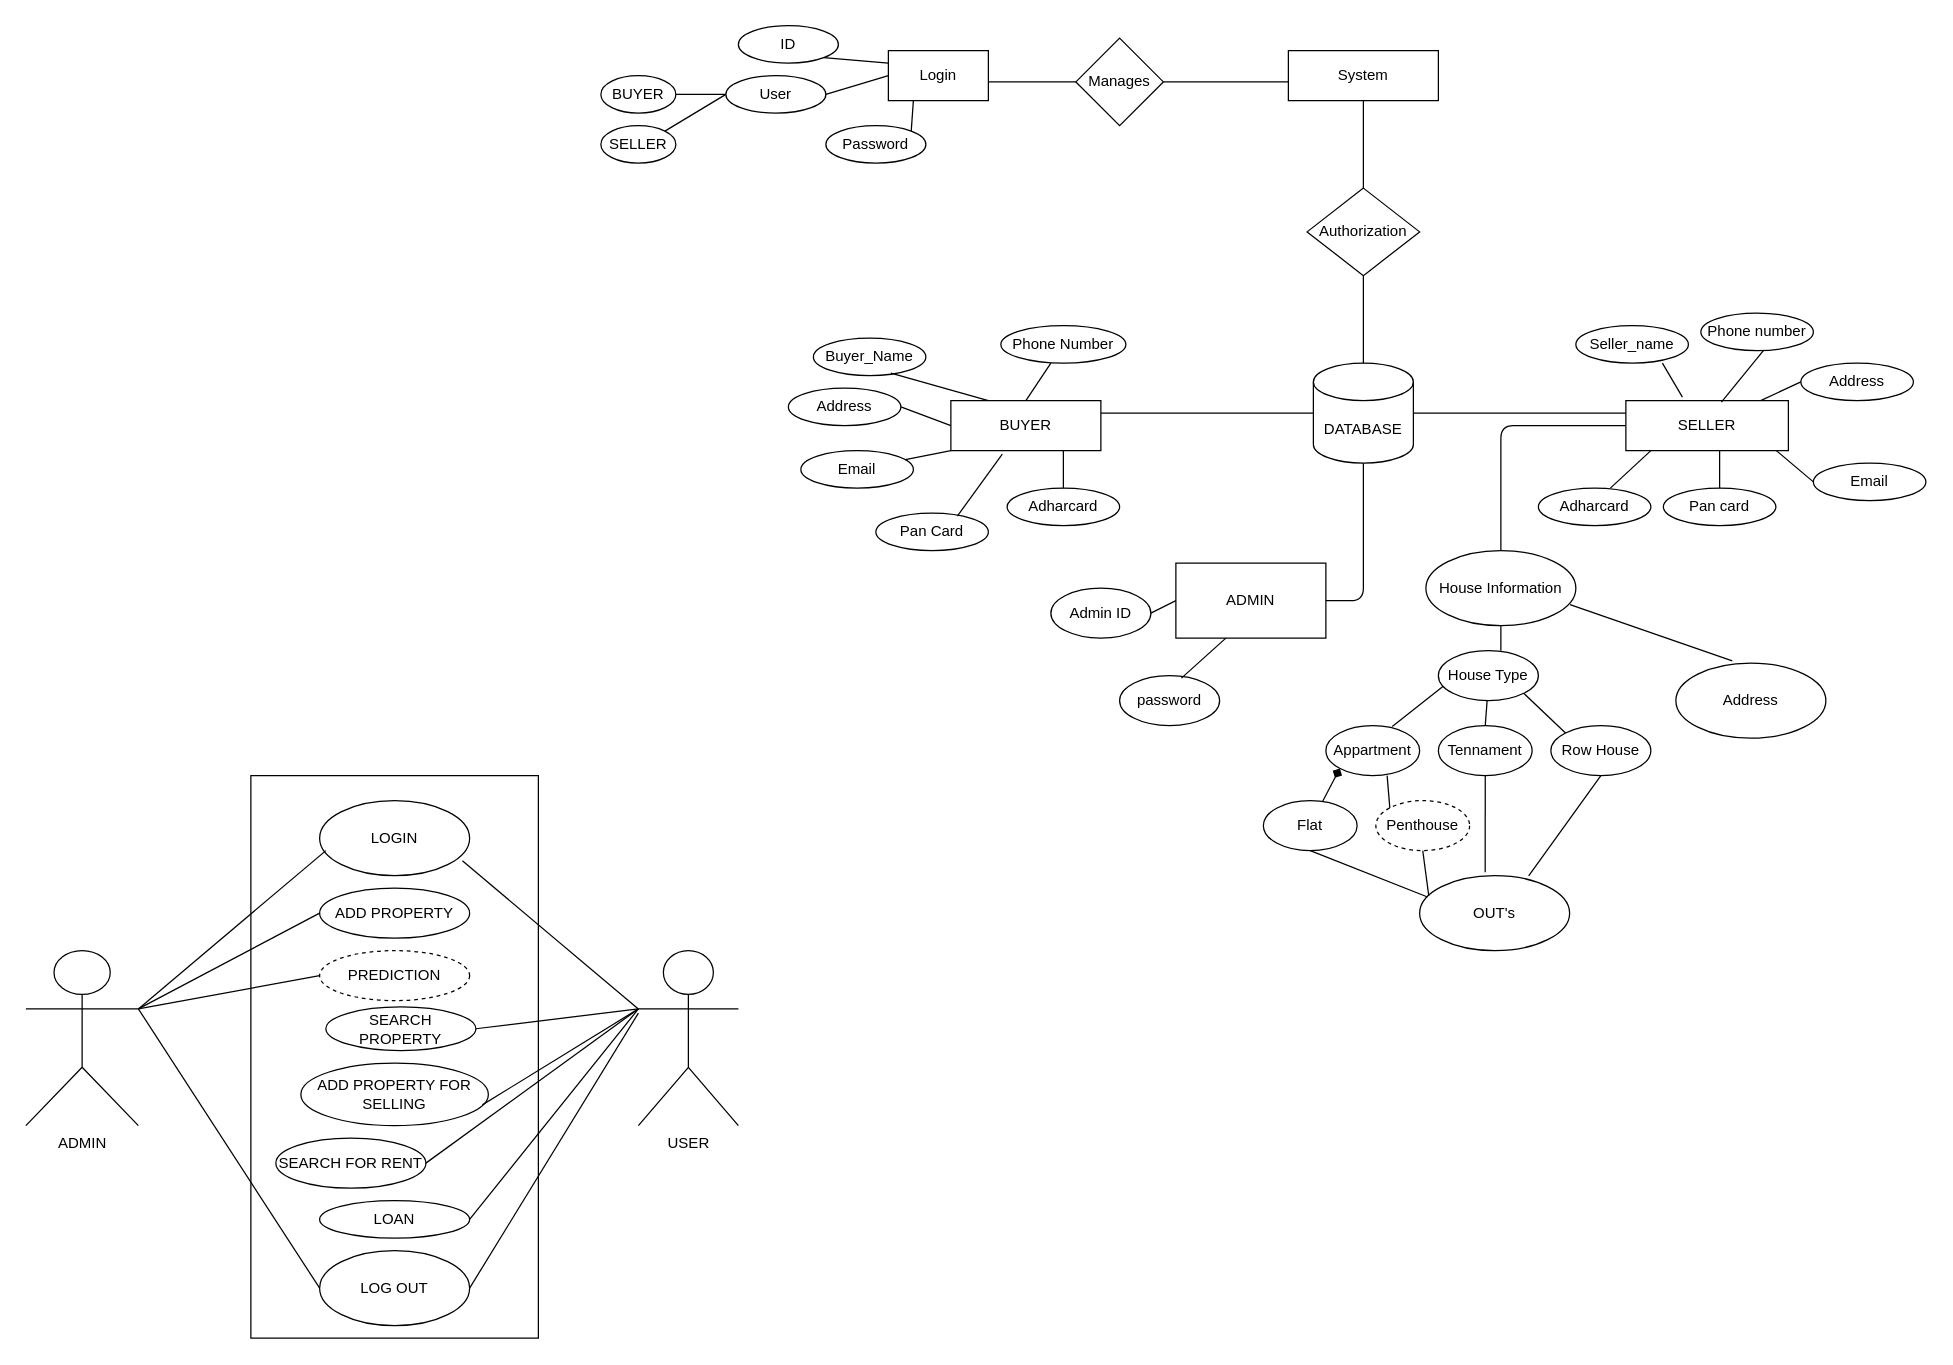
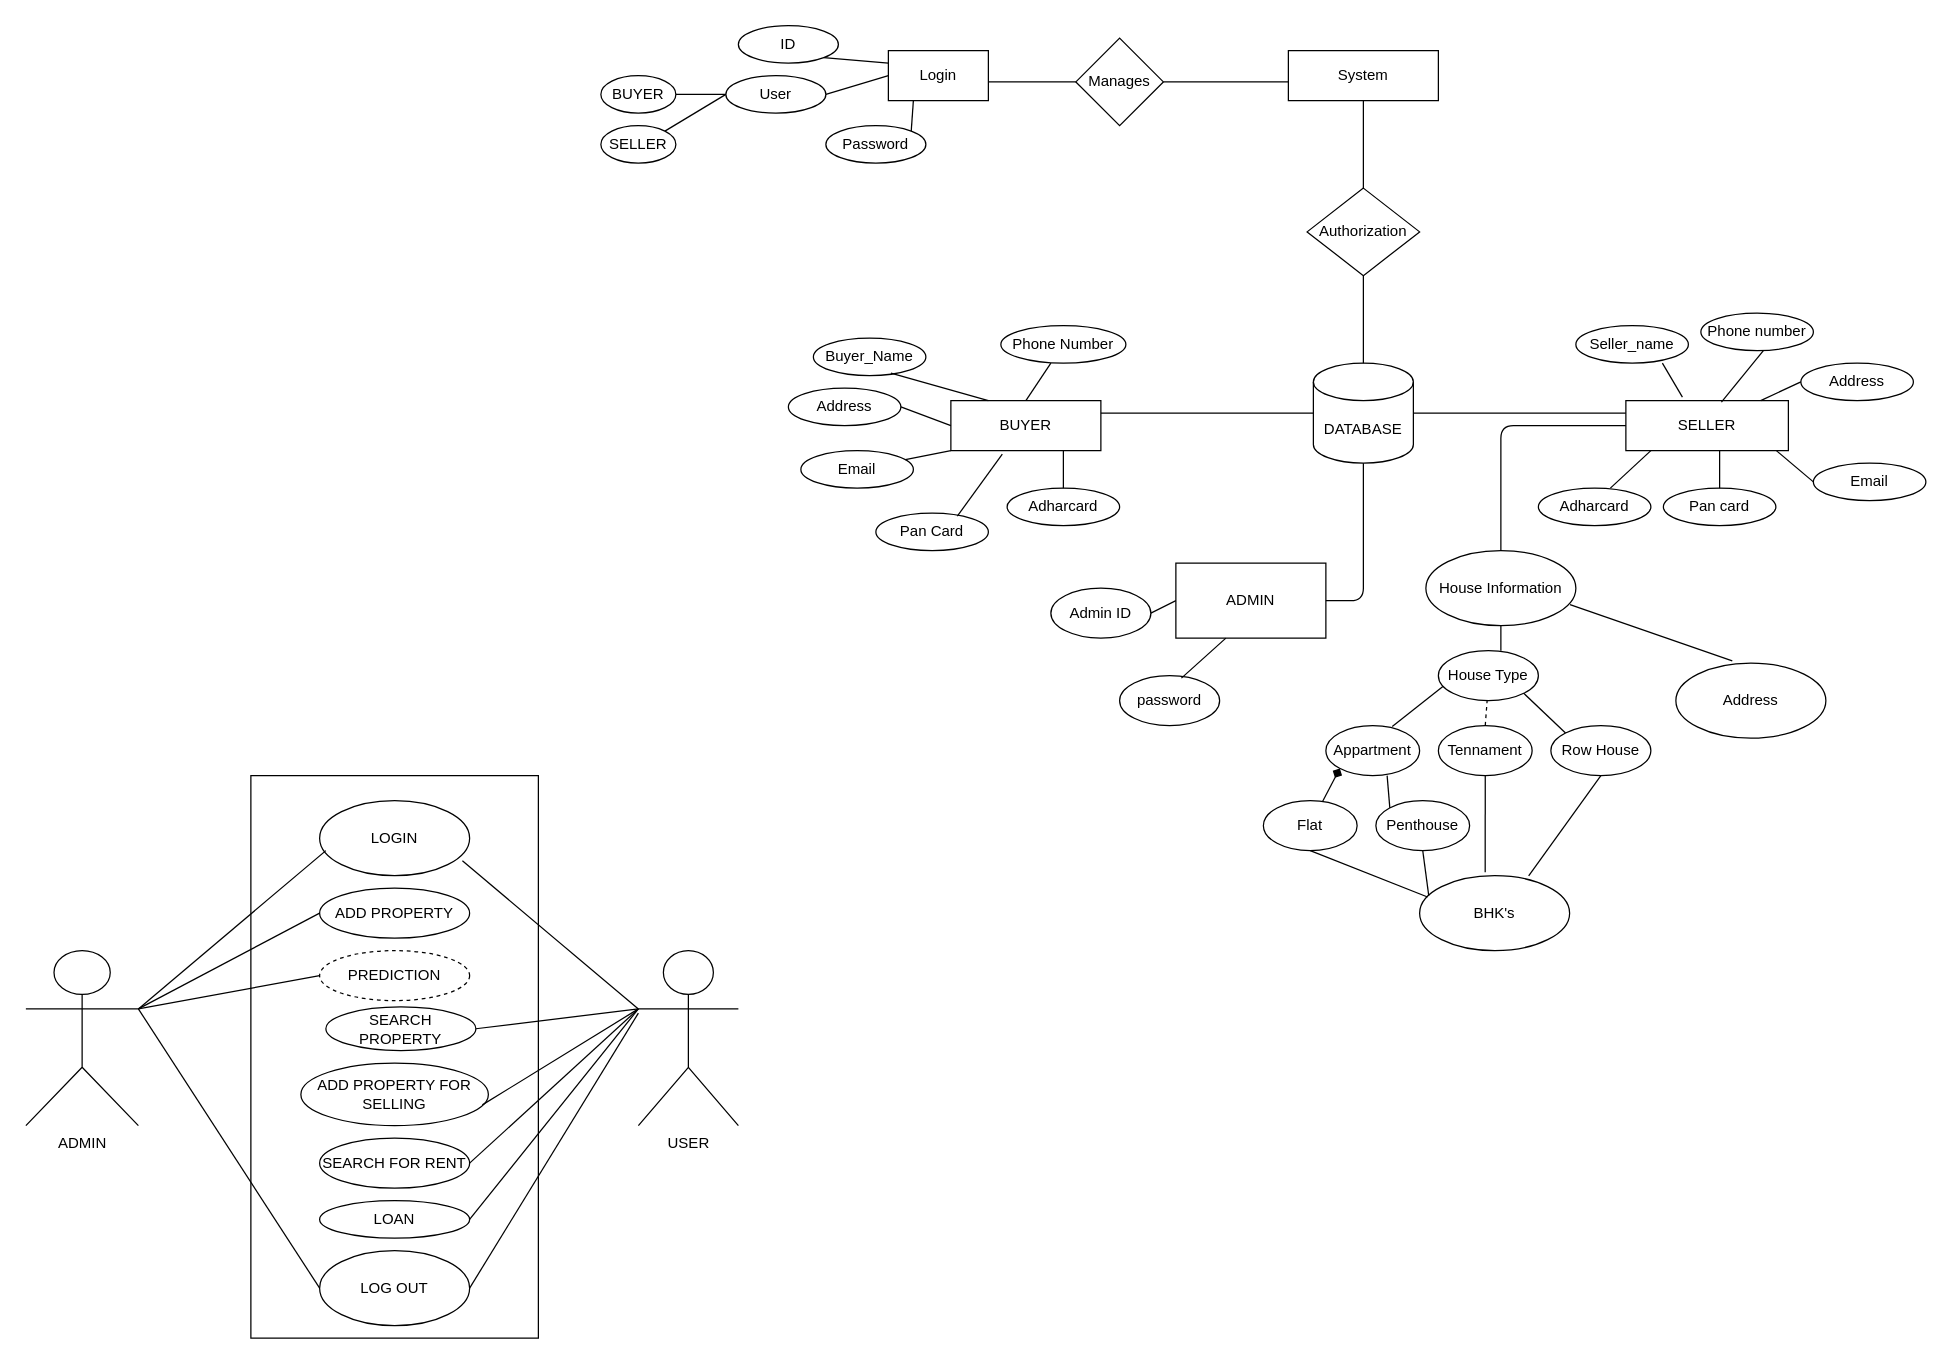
edge "House Type" -- "Tennament": style solid -> dashed
node "Penthouse": style dashed -> solid
node "OUT's": label "OUT's" -> "BHK's"
node "SEARCH FOR RENT": moved (351, 1163) -> (394, 1163)
